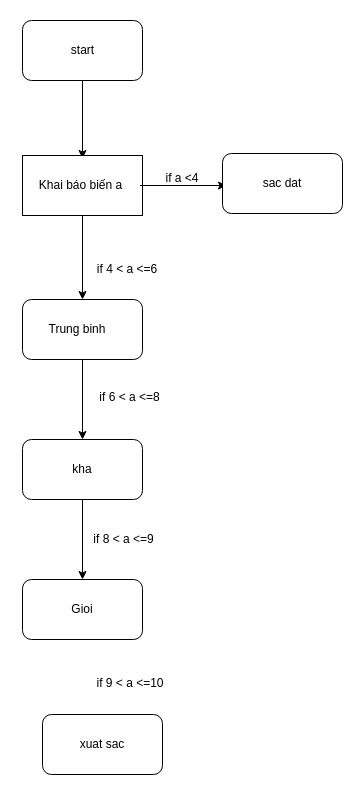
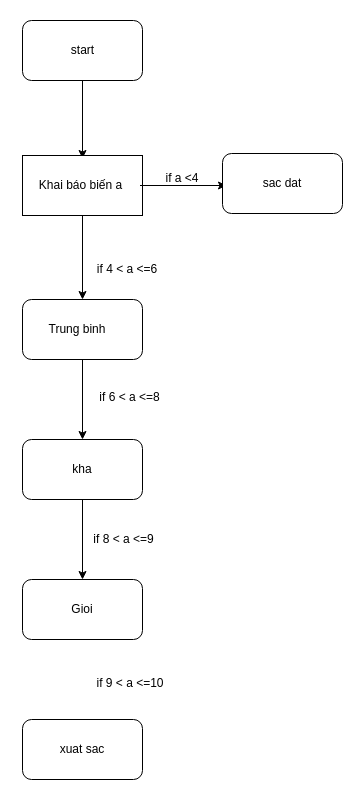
node "xuat sac": moved (103, 745) -> (83, 750)
